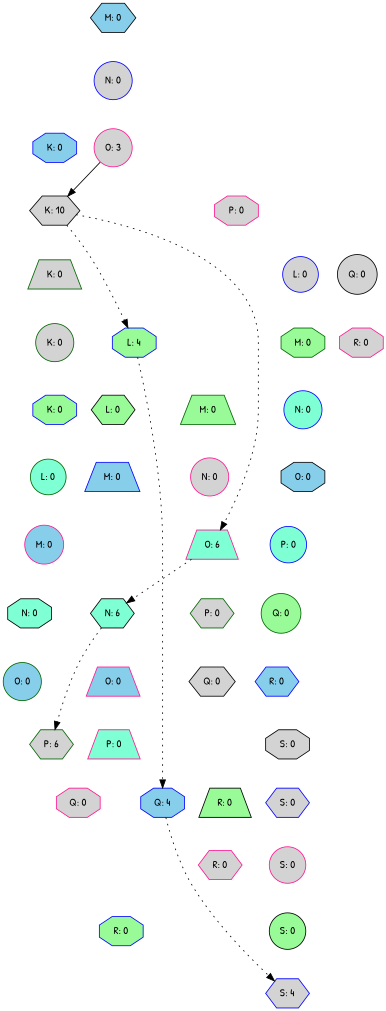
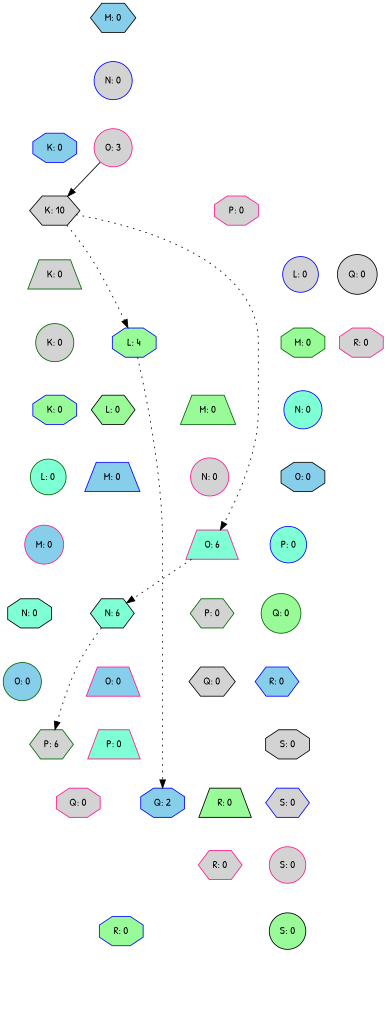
node "Q: 4": label "Q: 4" -> "Q: 2"
node "S: 4": removed
